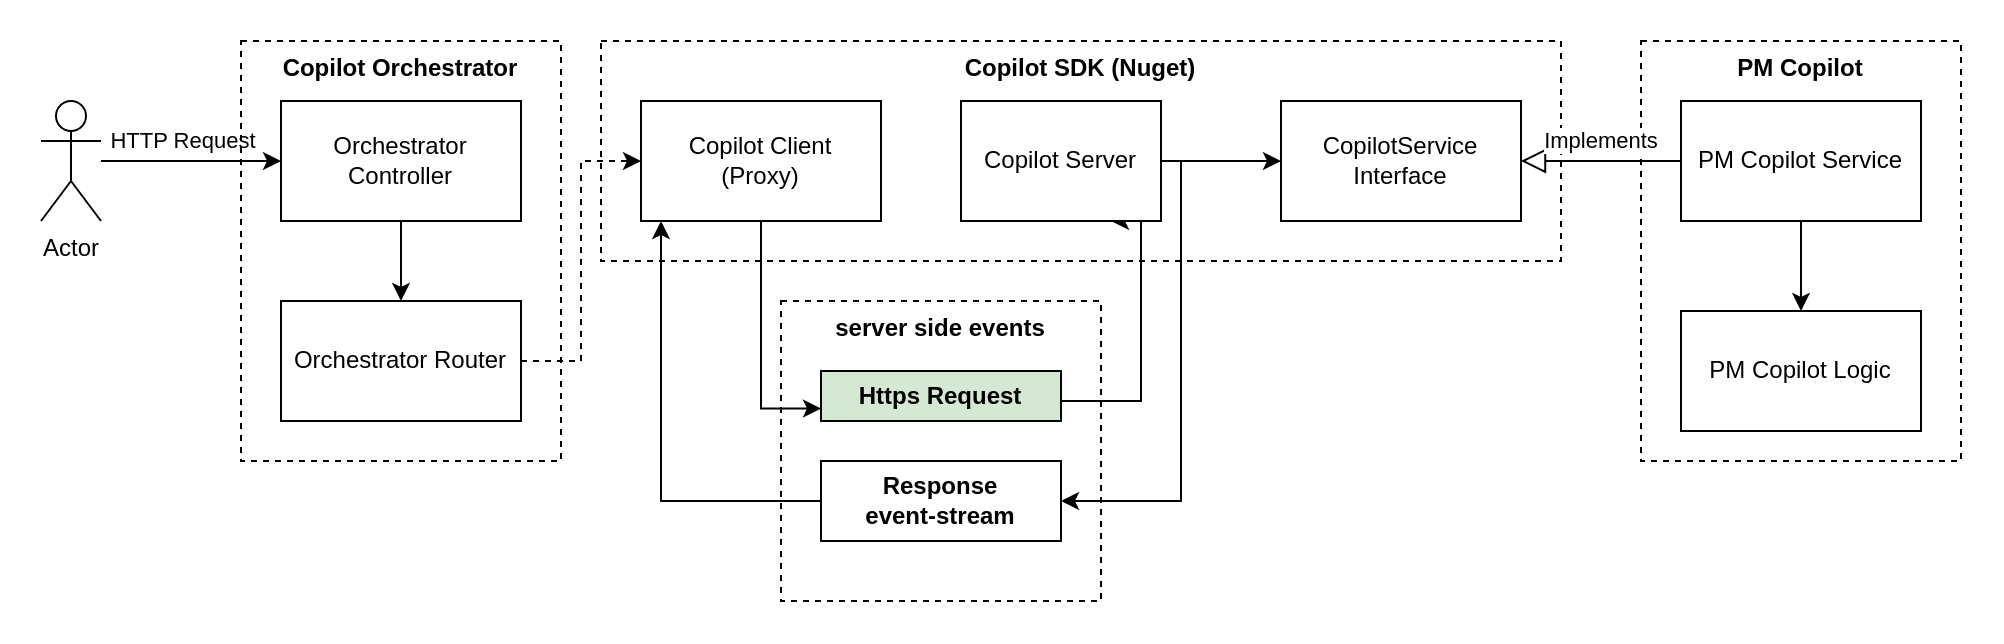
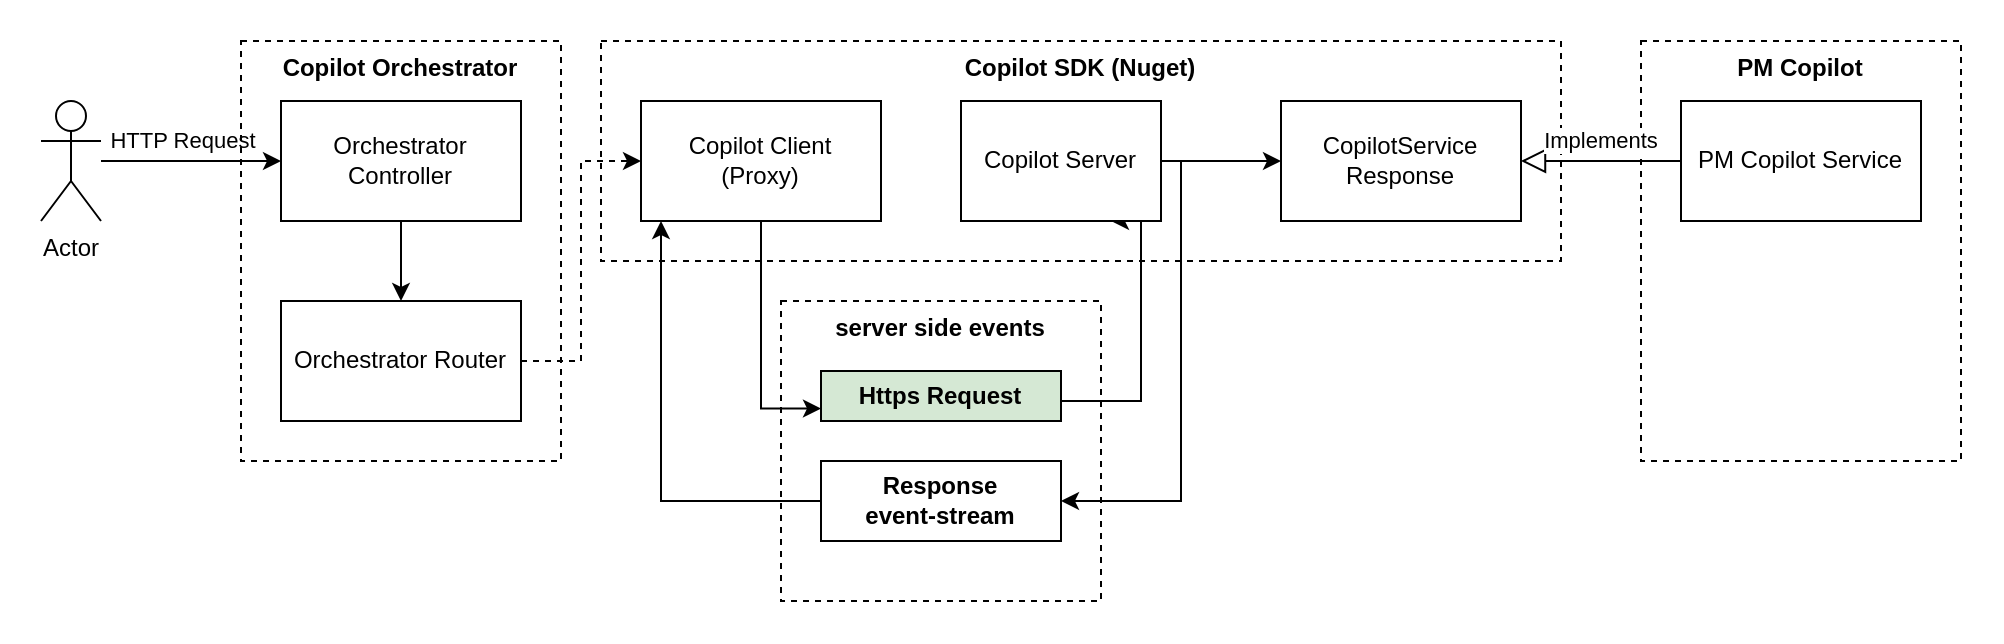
node "CopilotService Interface": label "CopilotService Interface" -> "CopilotService Response"
edge "PM Copilot Service" -> "PM Copilot Logic": removed
node "PM Copilot Logic": removed
